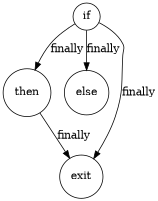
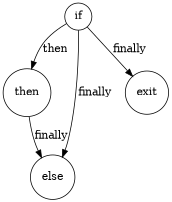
edge "if" -> "then": label "finally" -> "then"
edge "then" -> "exit": now "then" -> "else"
